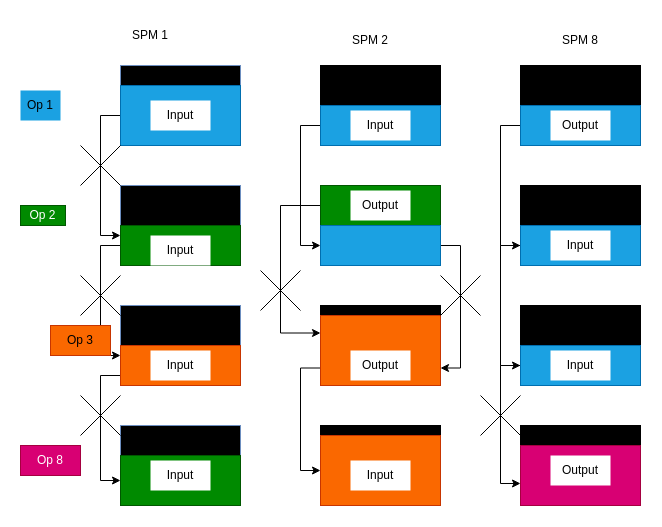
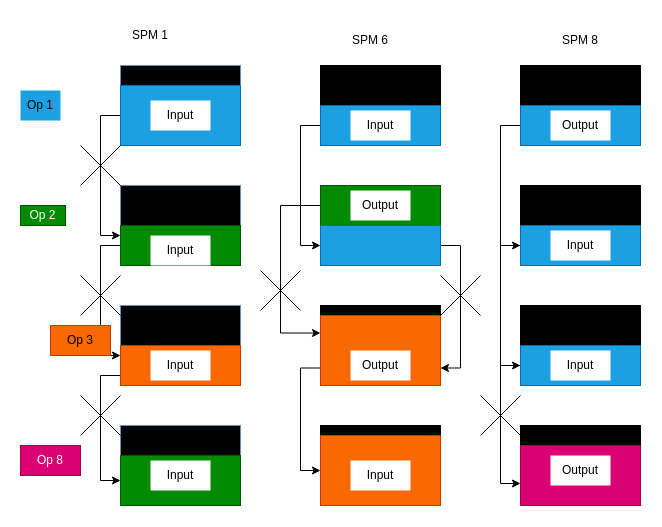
node "SPM 2": label "SPM 2" -> "SPM 6"
